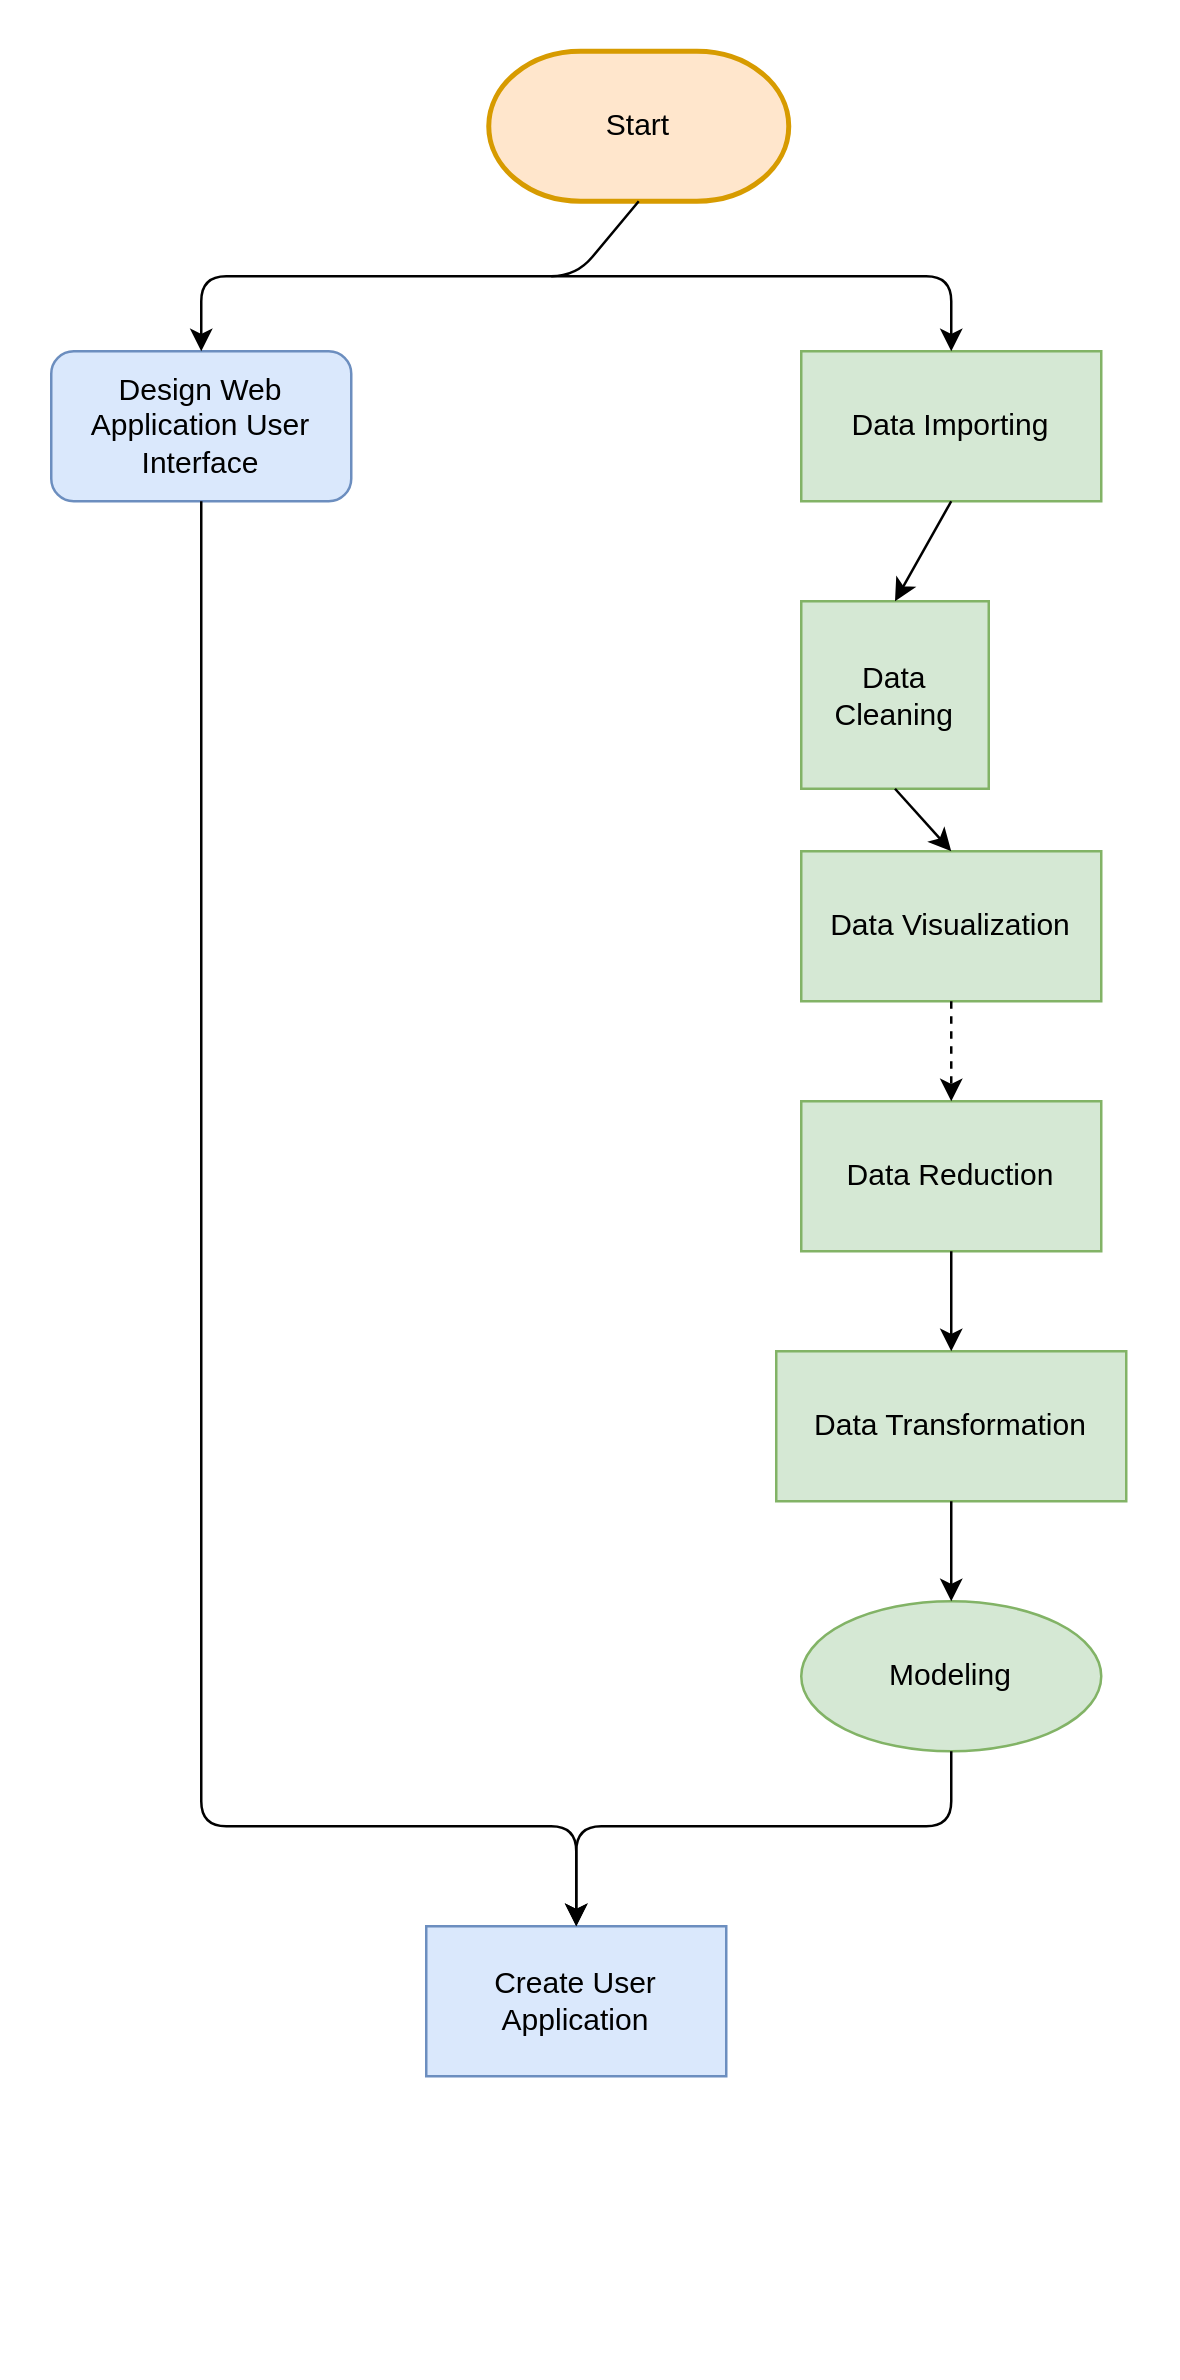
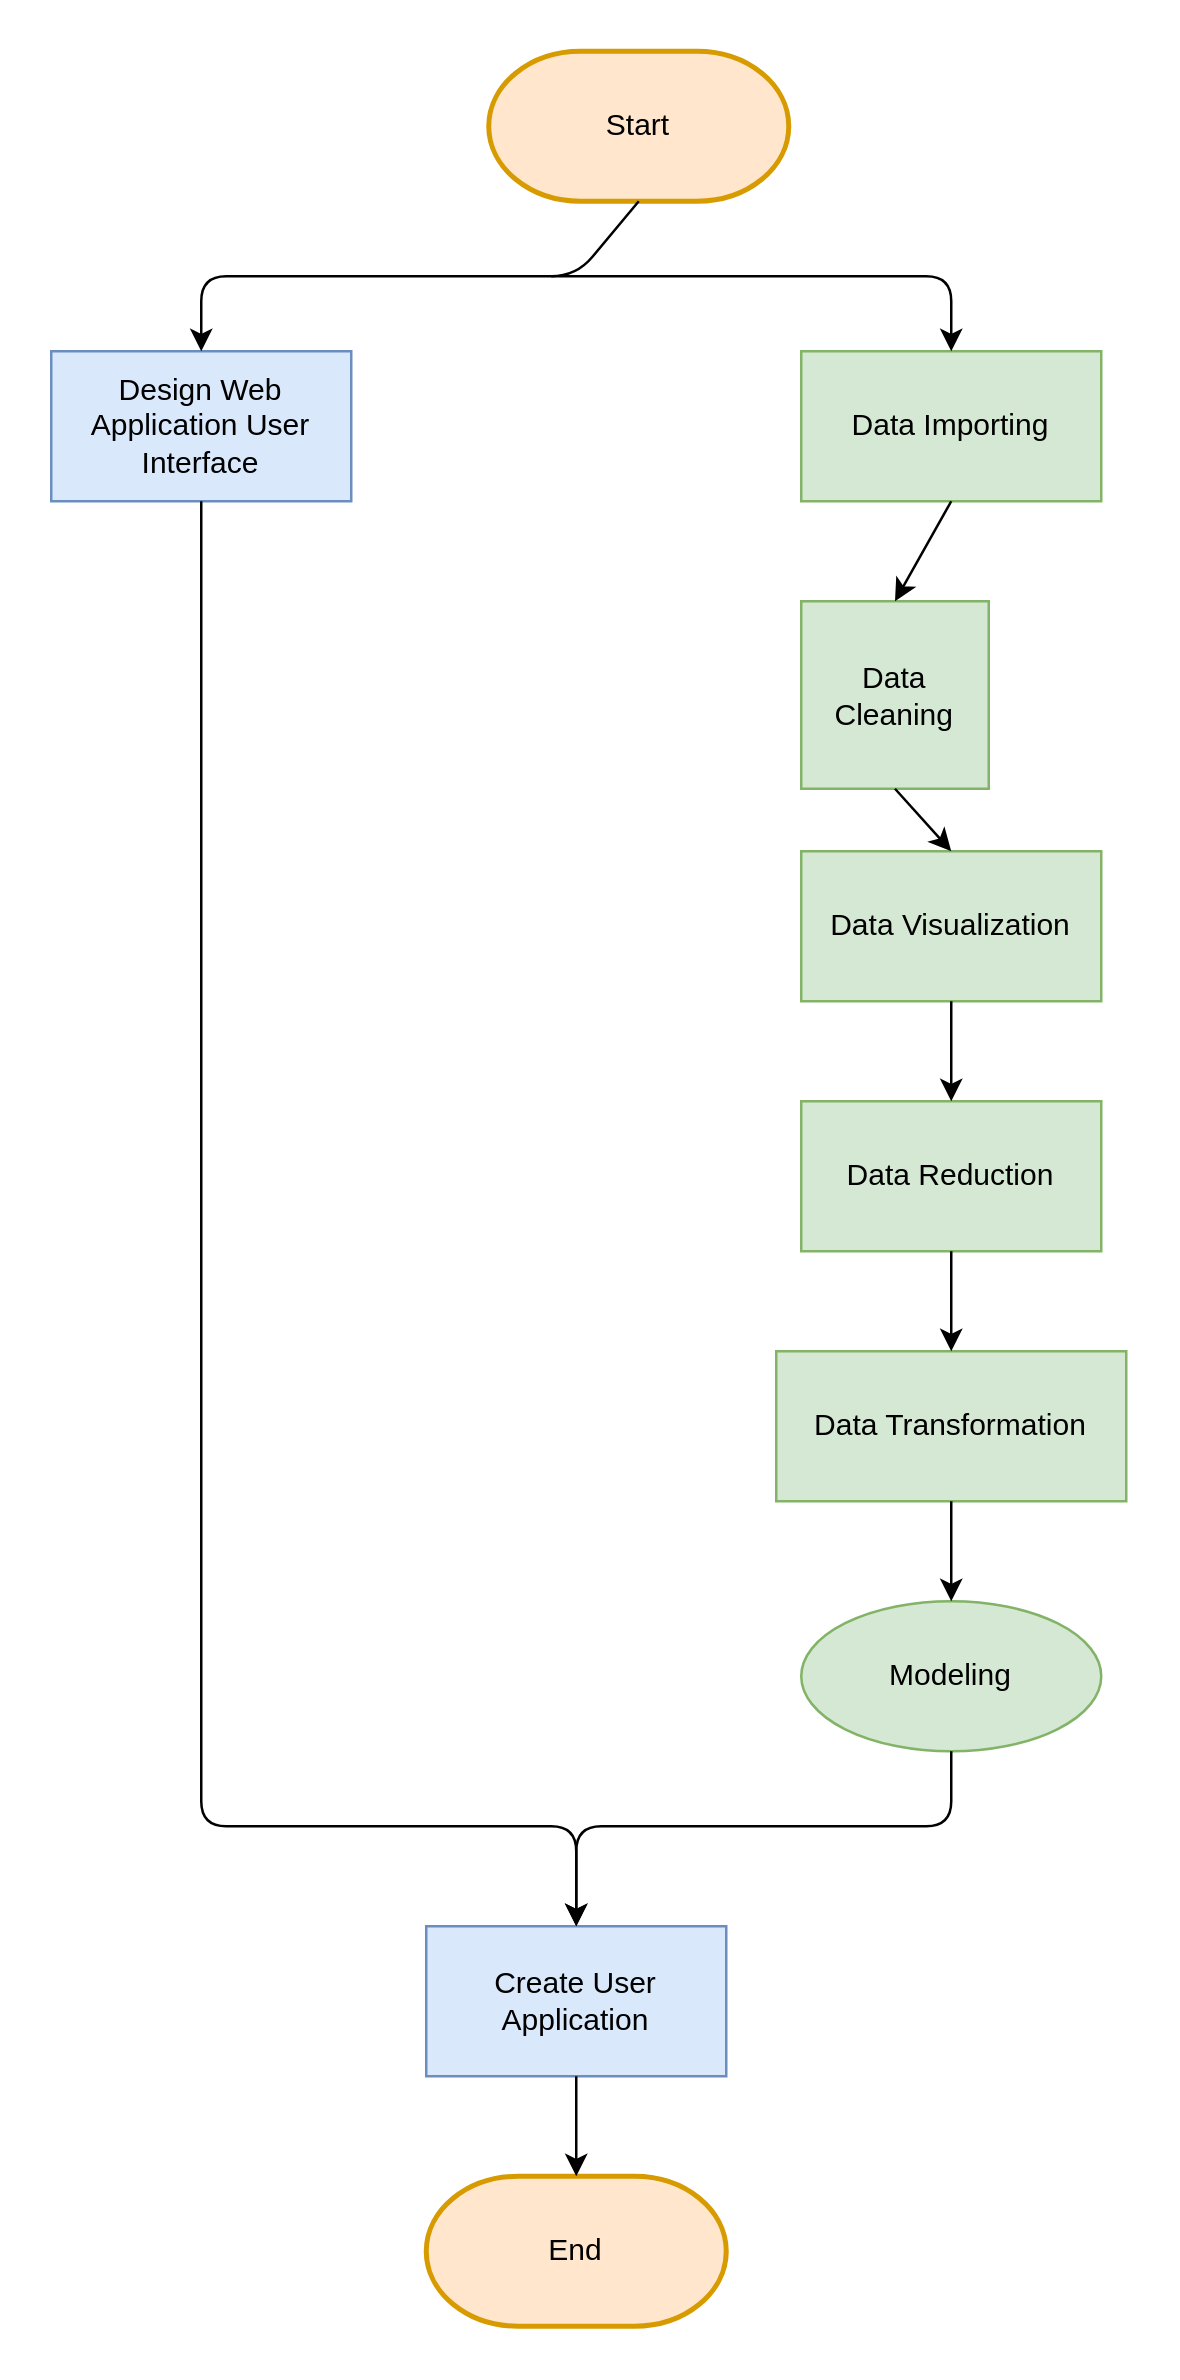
node "Design Web Application User Interface": shape rounded rectangle -> rectangle
edge "Data Visualization" -> "Data Reduction": style dashed -> solid
edge "Create User Application" -> "End": added
node "End": added
